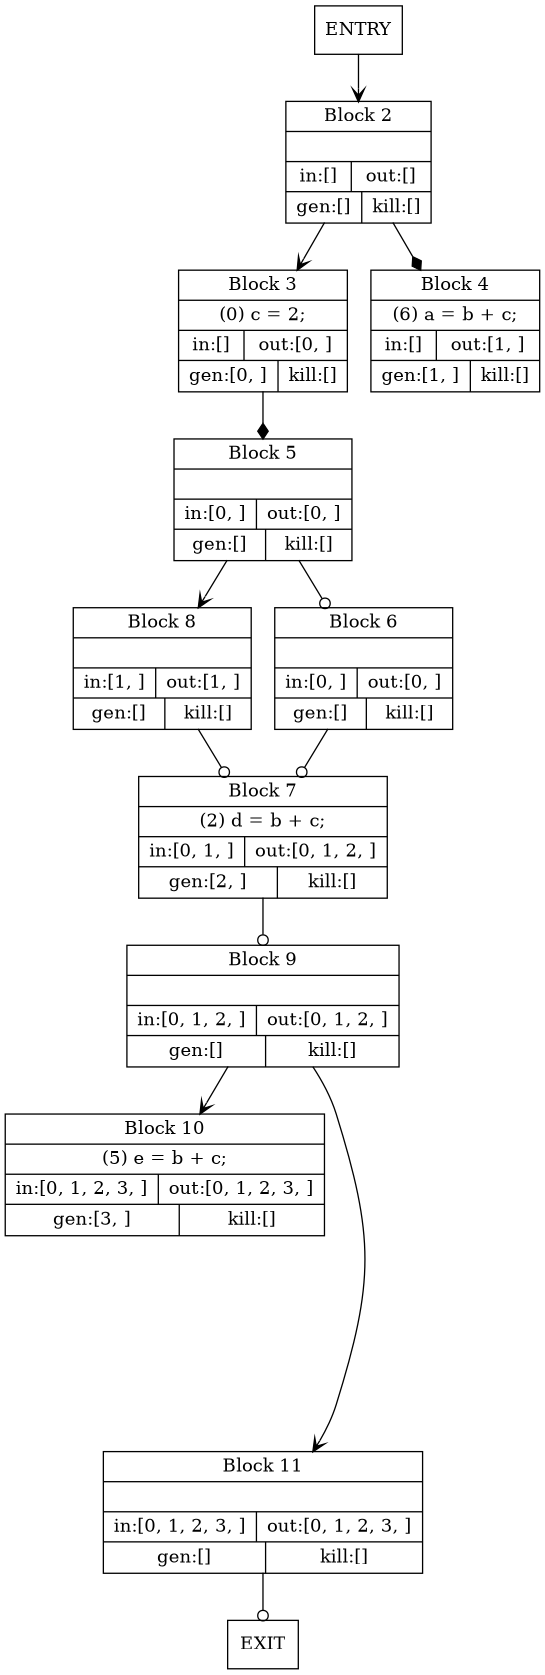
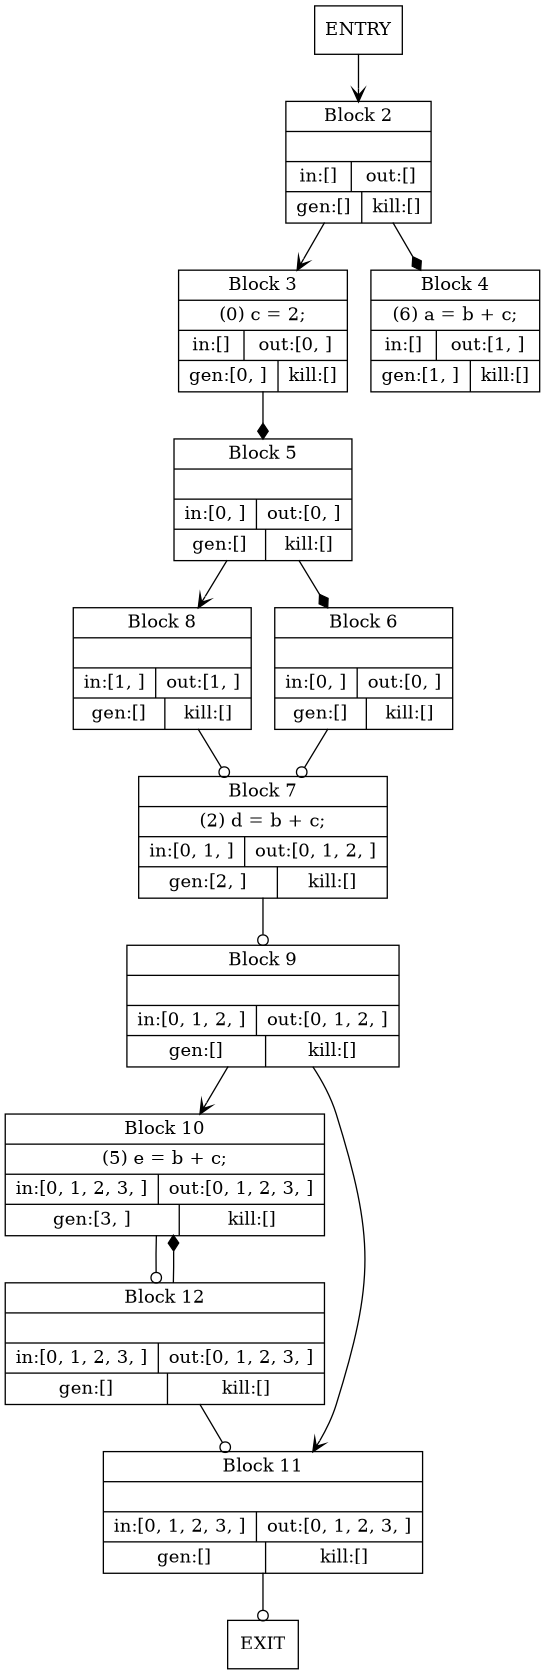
edge "Block 5" -> "Block 6": arrowhead odot -> diamond
node "Block 12": added
